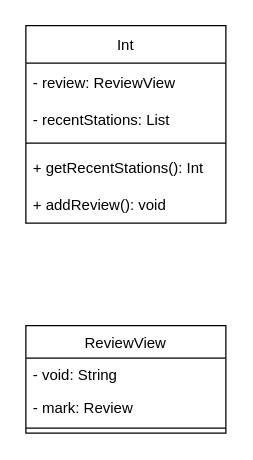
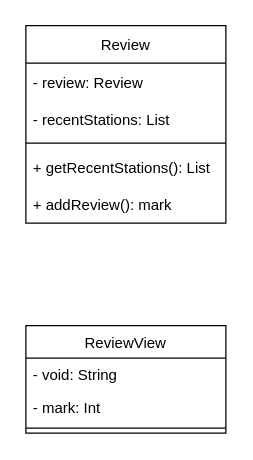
node "Int": label "Int" -> "Review"
node "- review: ReviewView": label "- review: ReviewView" -> "- review: Review"
node "+ getRecentStations(): Int": label "+ getRecentStations(): Int" -> "+ getRecentStations(): List"
node "+ addReview(): void": label "+ addReview(): void" -> "+ addReview(): mark"
node "- mark: Review": label "- mark: Review" -> "- mark: Int"
